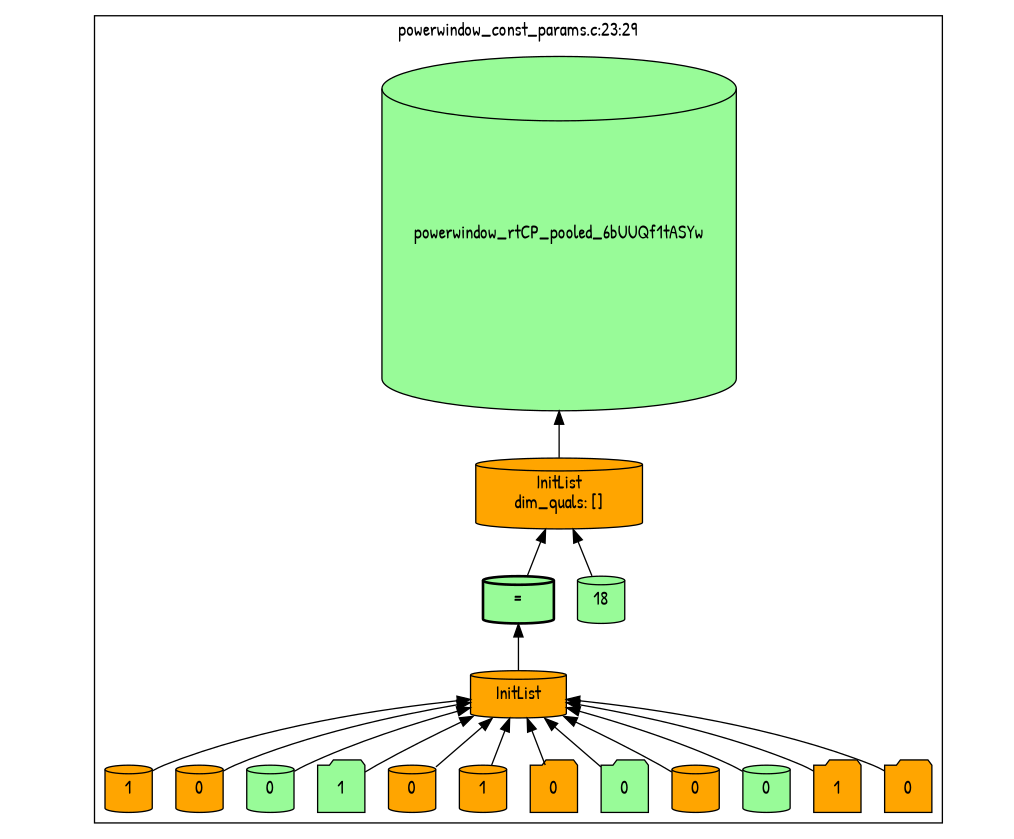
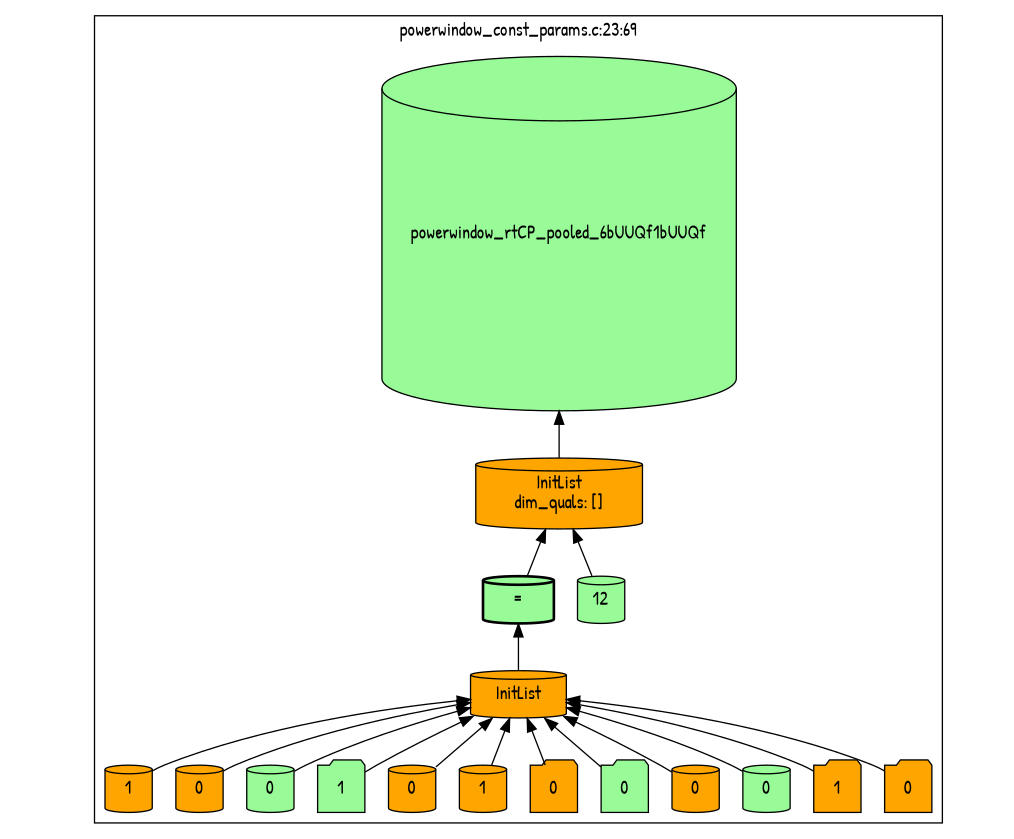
cluster "powerwindow_const_params.c:23:29": label "powerwindow_const_params.c:23:29" -> "powerwindow_const_params.c:23:69"
node "powerwindow_rtCP_pooled_6bUUQf1tASYw": label "powerwindow_rtCP_pooled_6bUUQf1tASYw" -> "powerwindow_rtCP_pooled_6bUUQf1bUUQf"
node "18": label "18" -> "12"
